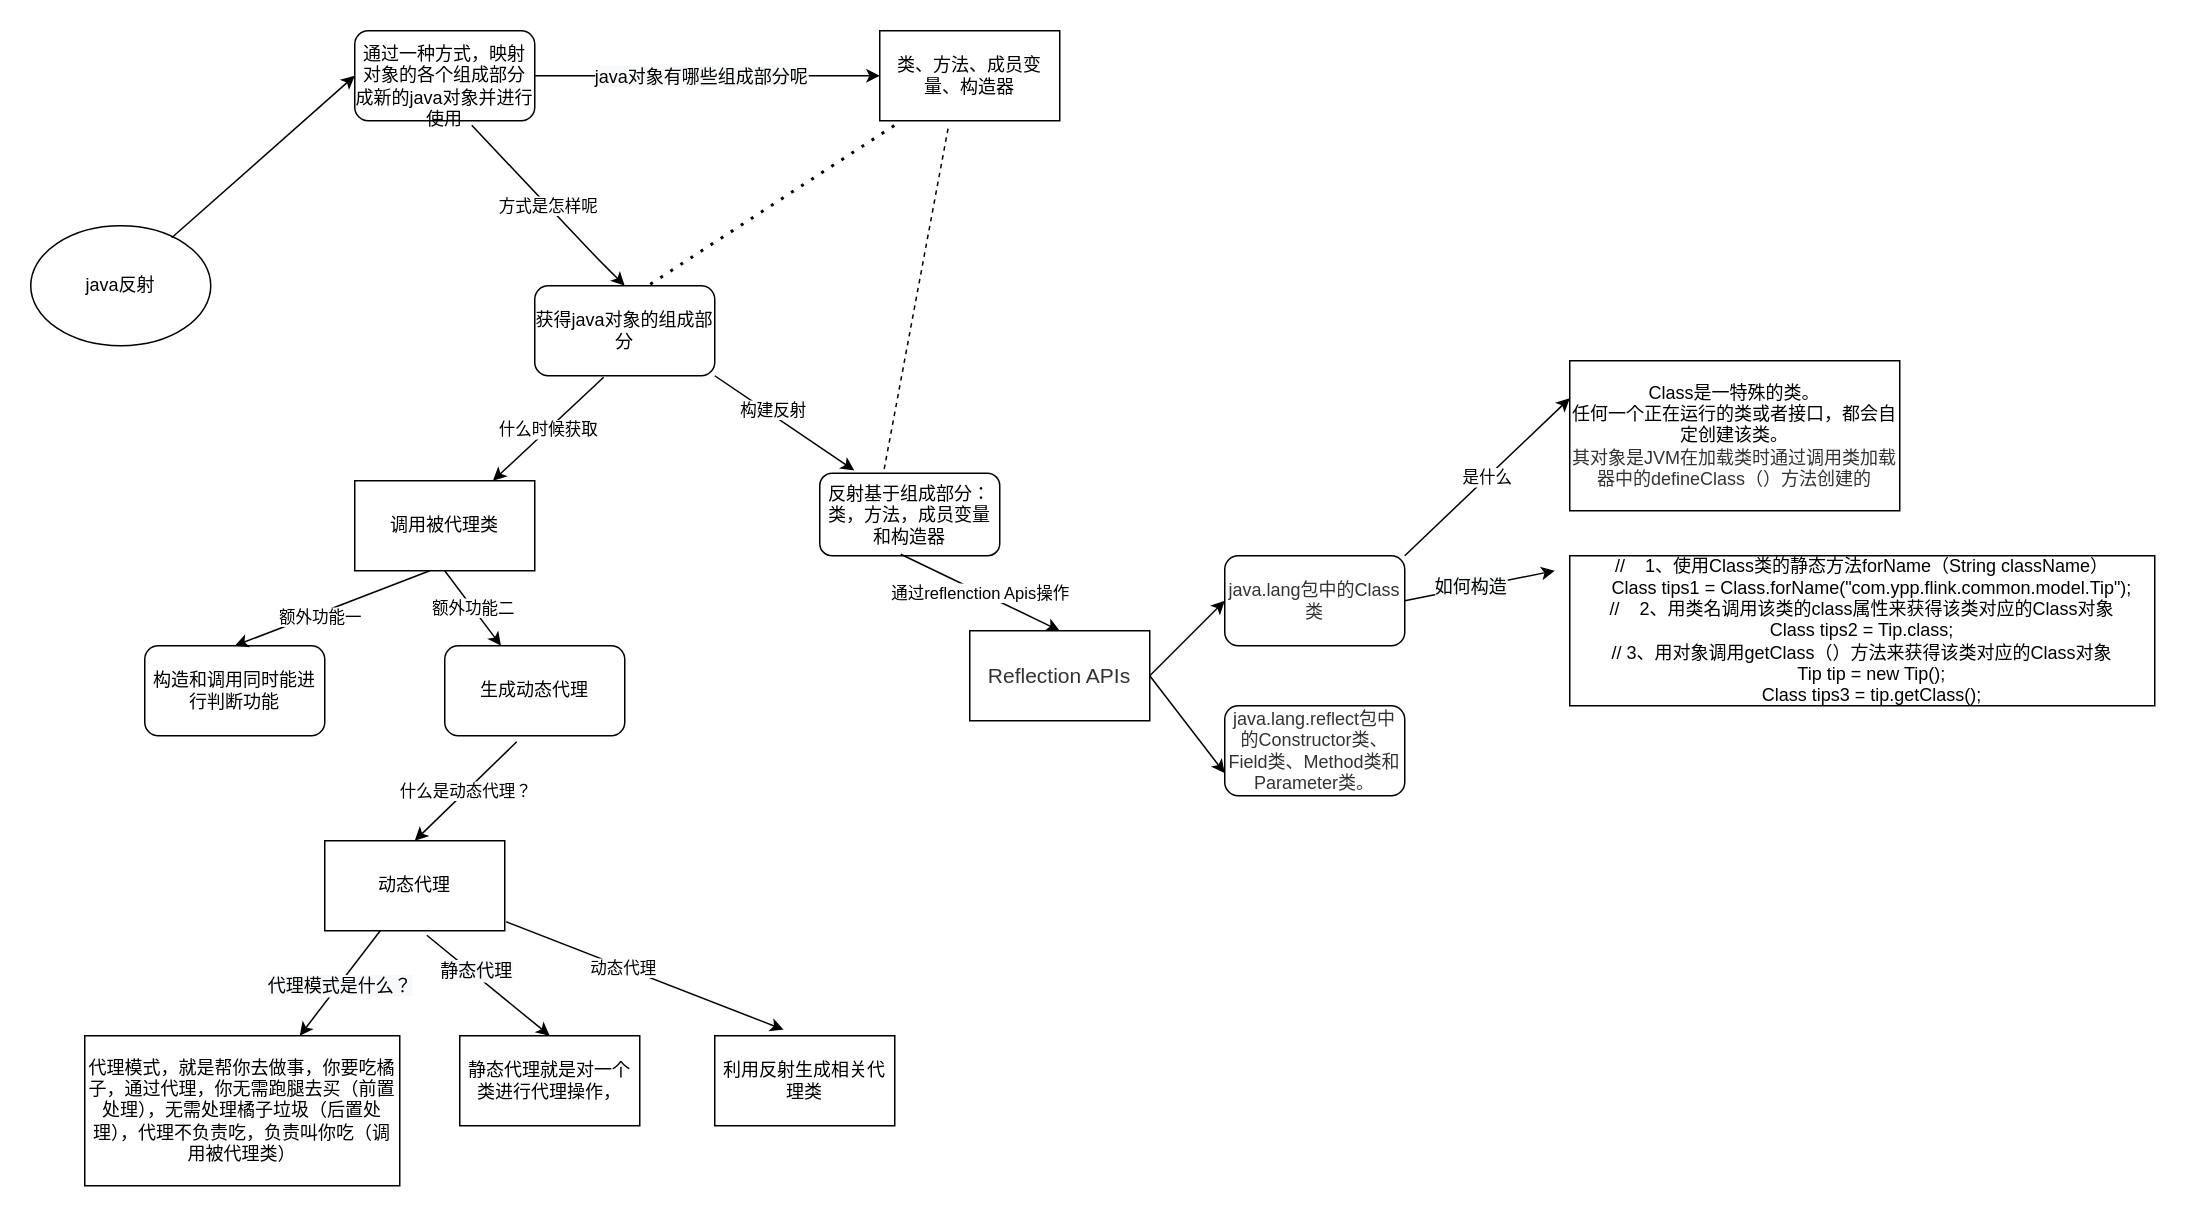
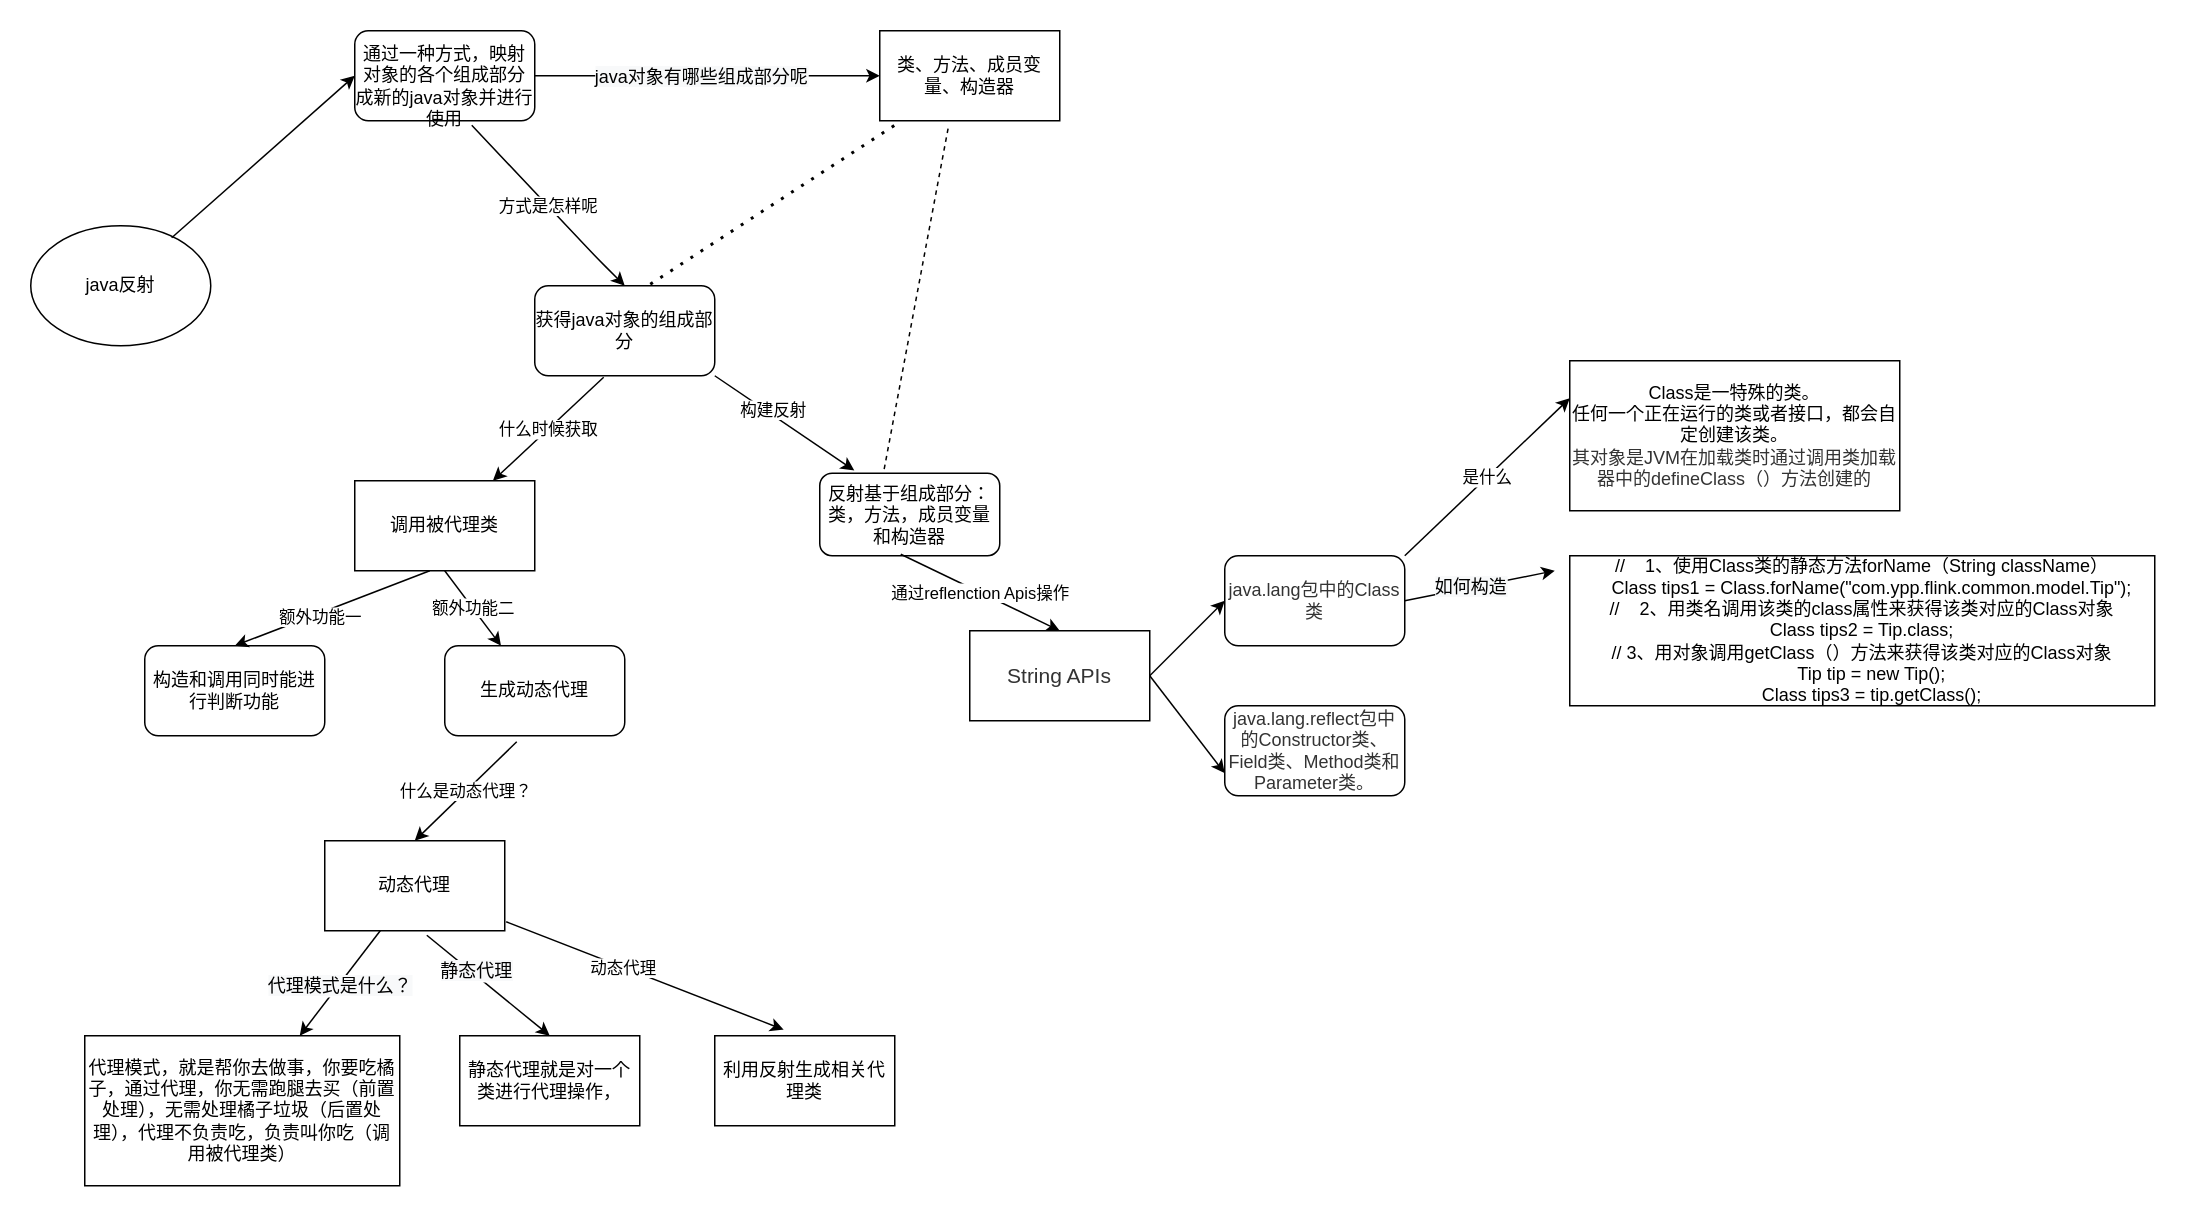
node "Reflection APIs": label "Reflection APIs" -> "String APIs"
